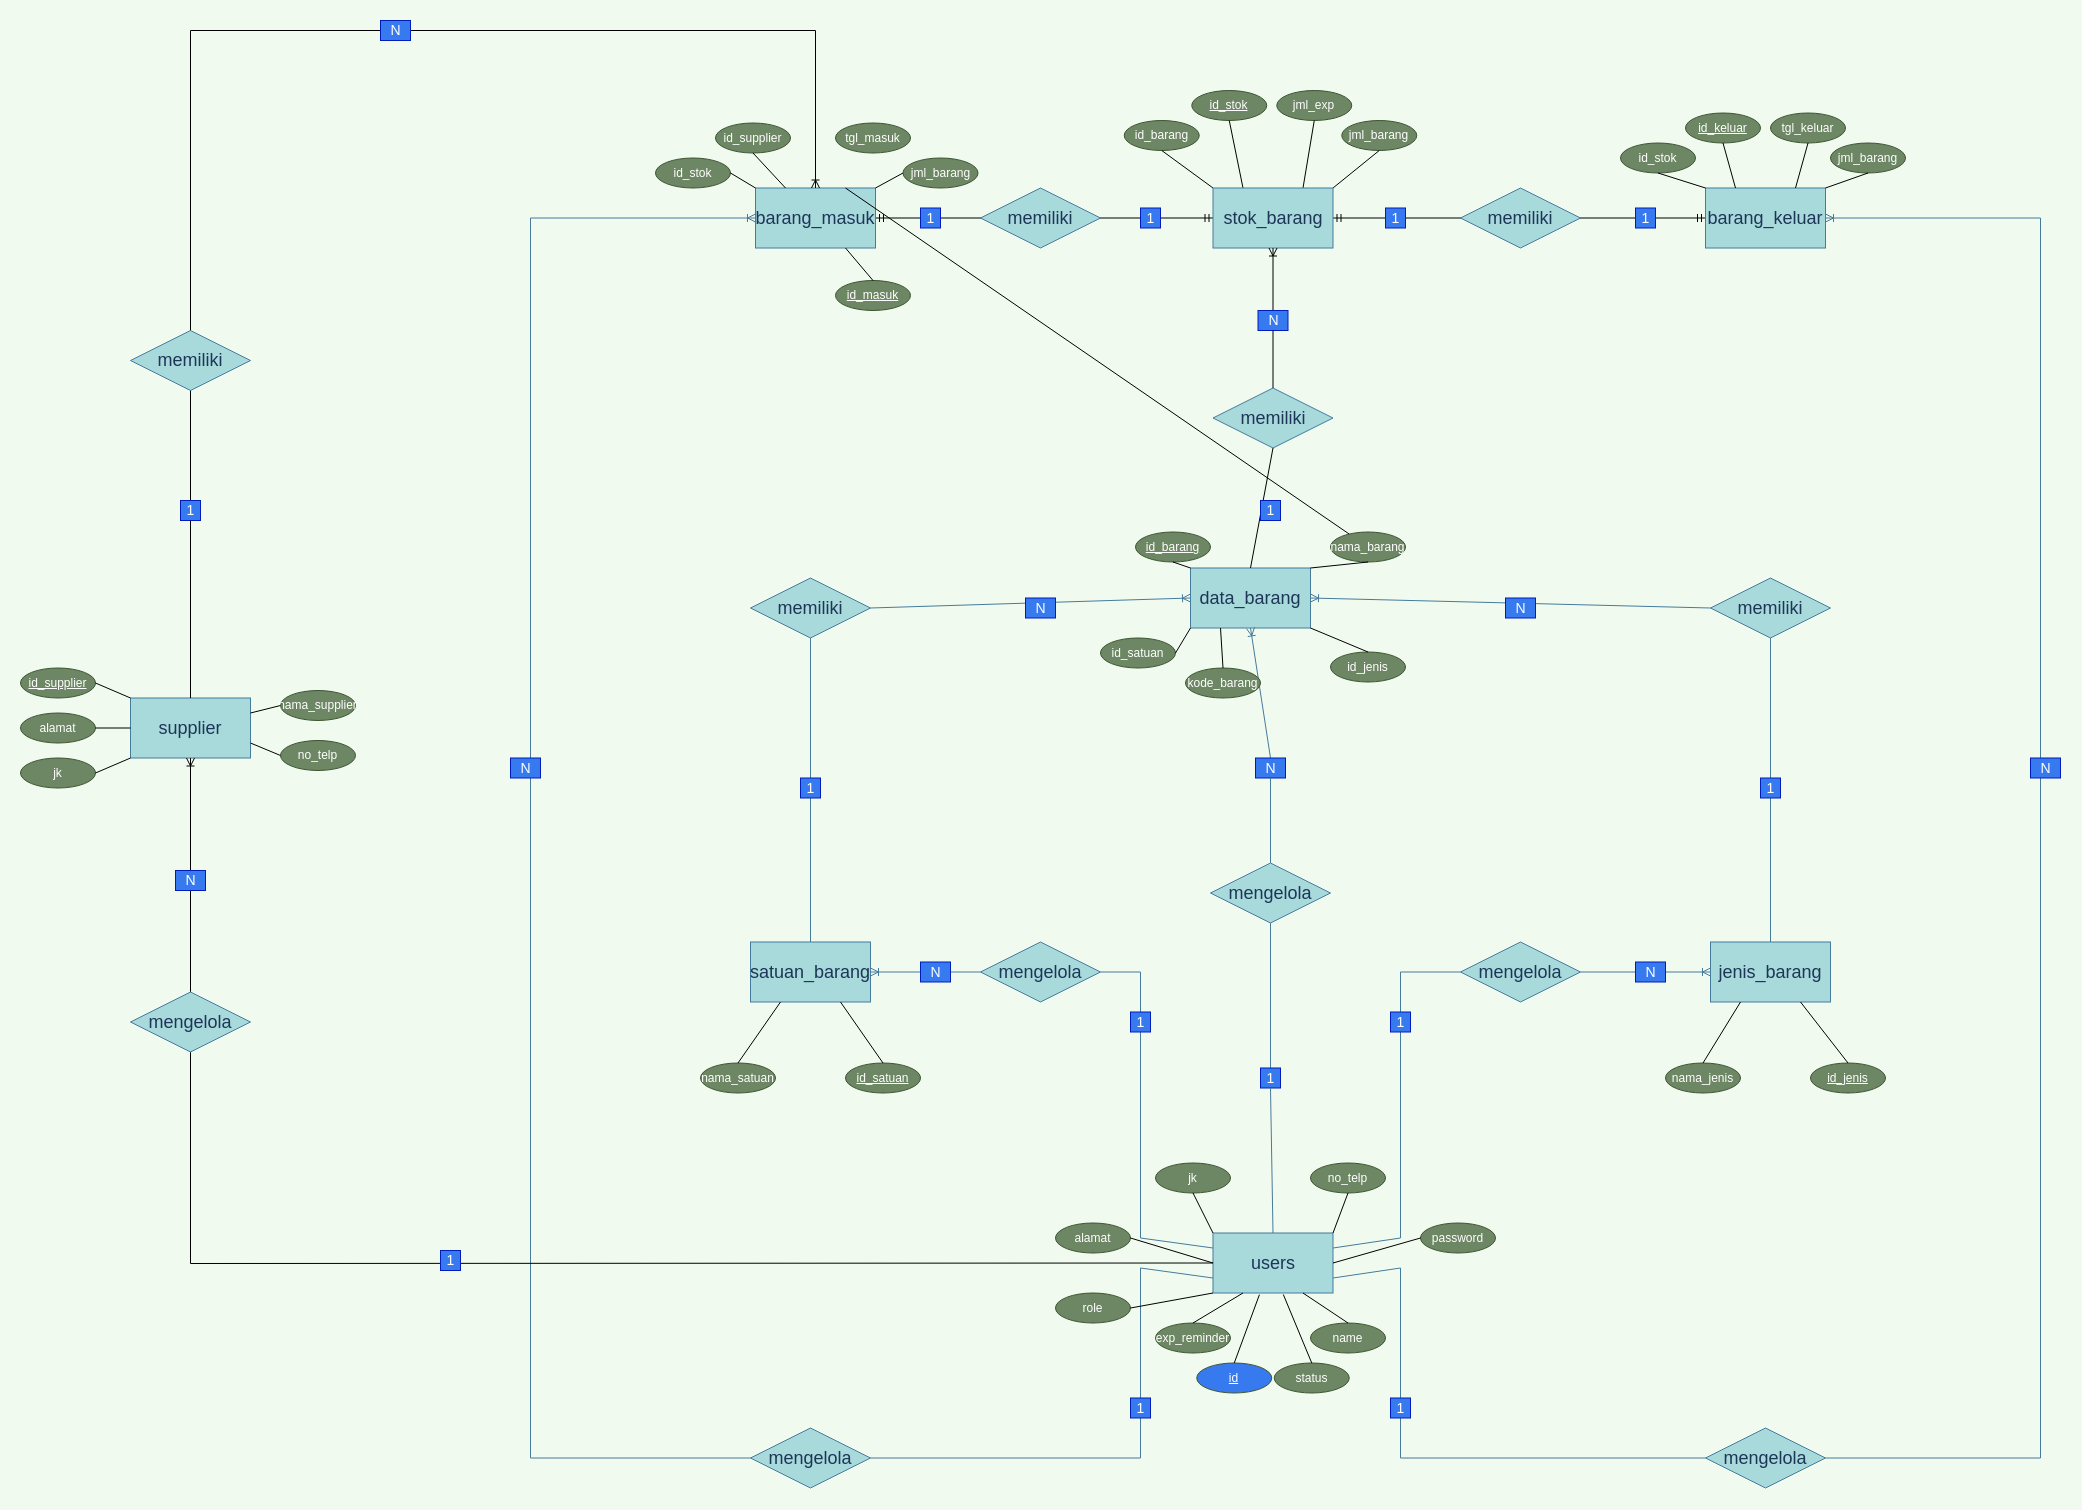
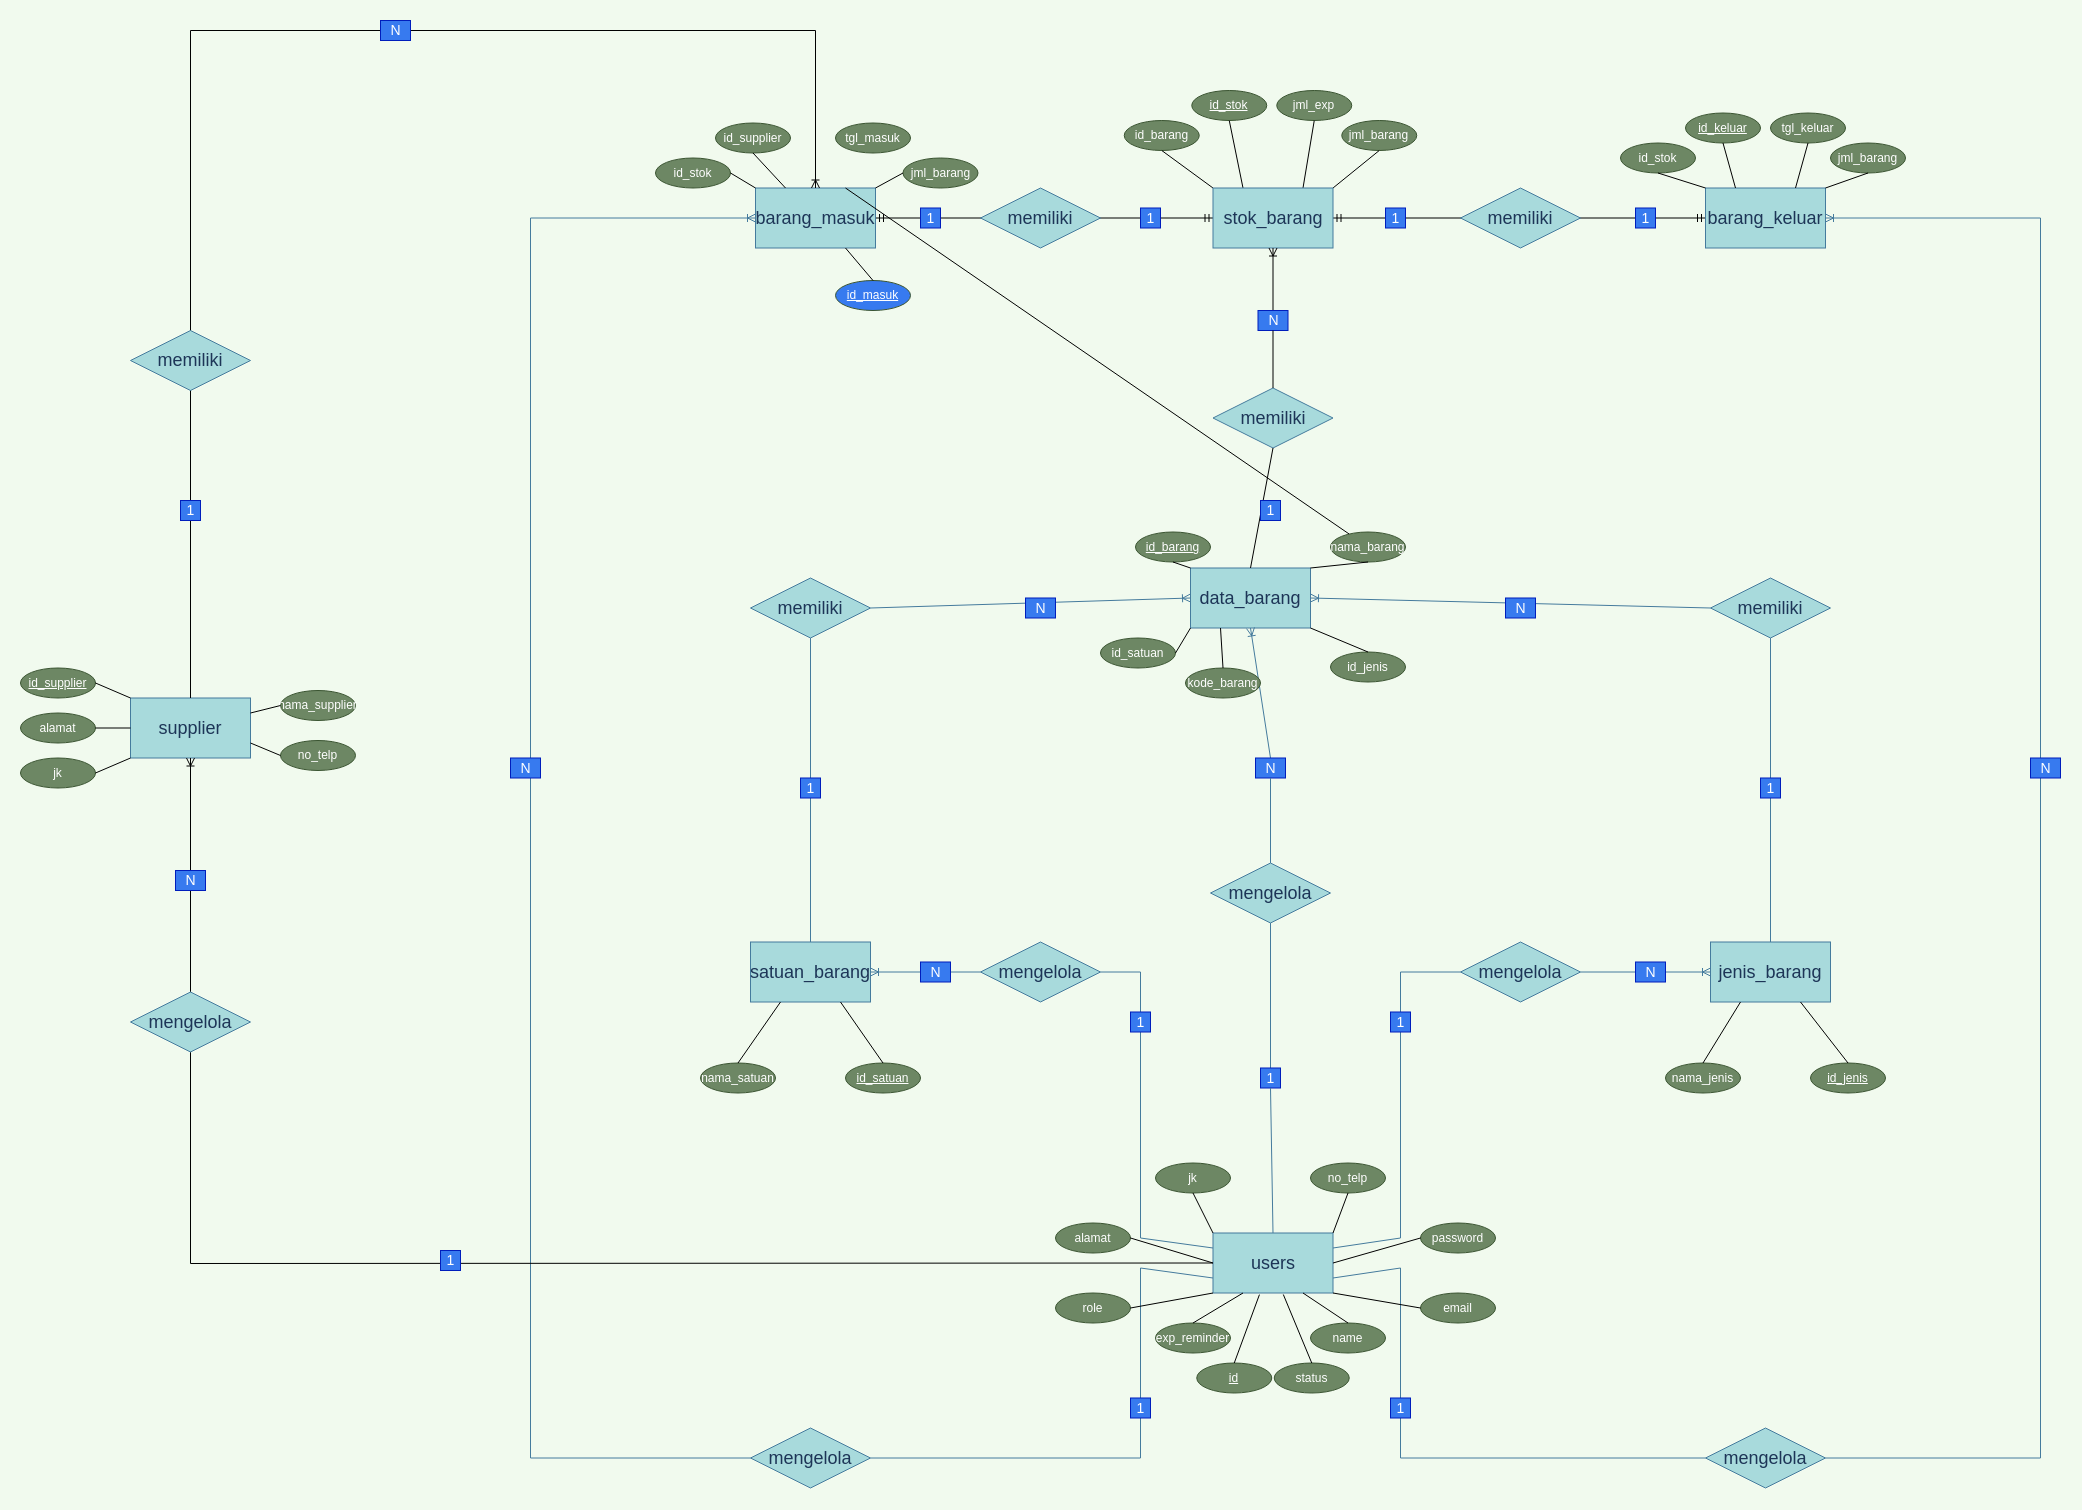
node "id_masuk": fillcolor #6d8764 -> #377aef
edge "users" -- "email": added
node "email": added
node "id": fillcolor #377aef -> #6d8764
